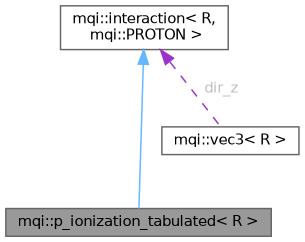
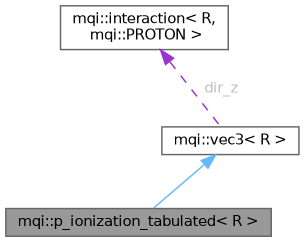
edge "mqi::p_ionization_tabulated< R >" -> "mqi::interaction< R, mqi::PROTON >": now "mqi::p_ionization_tabulated< R >" -> "mqi::vec3< R >"
